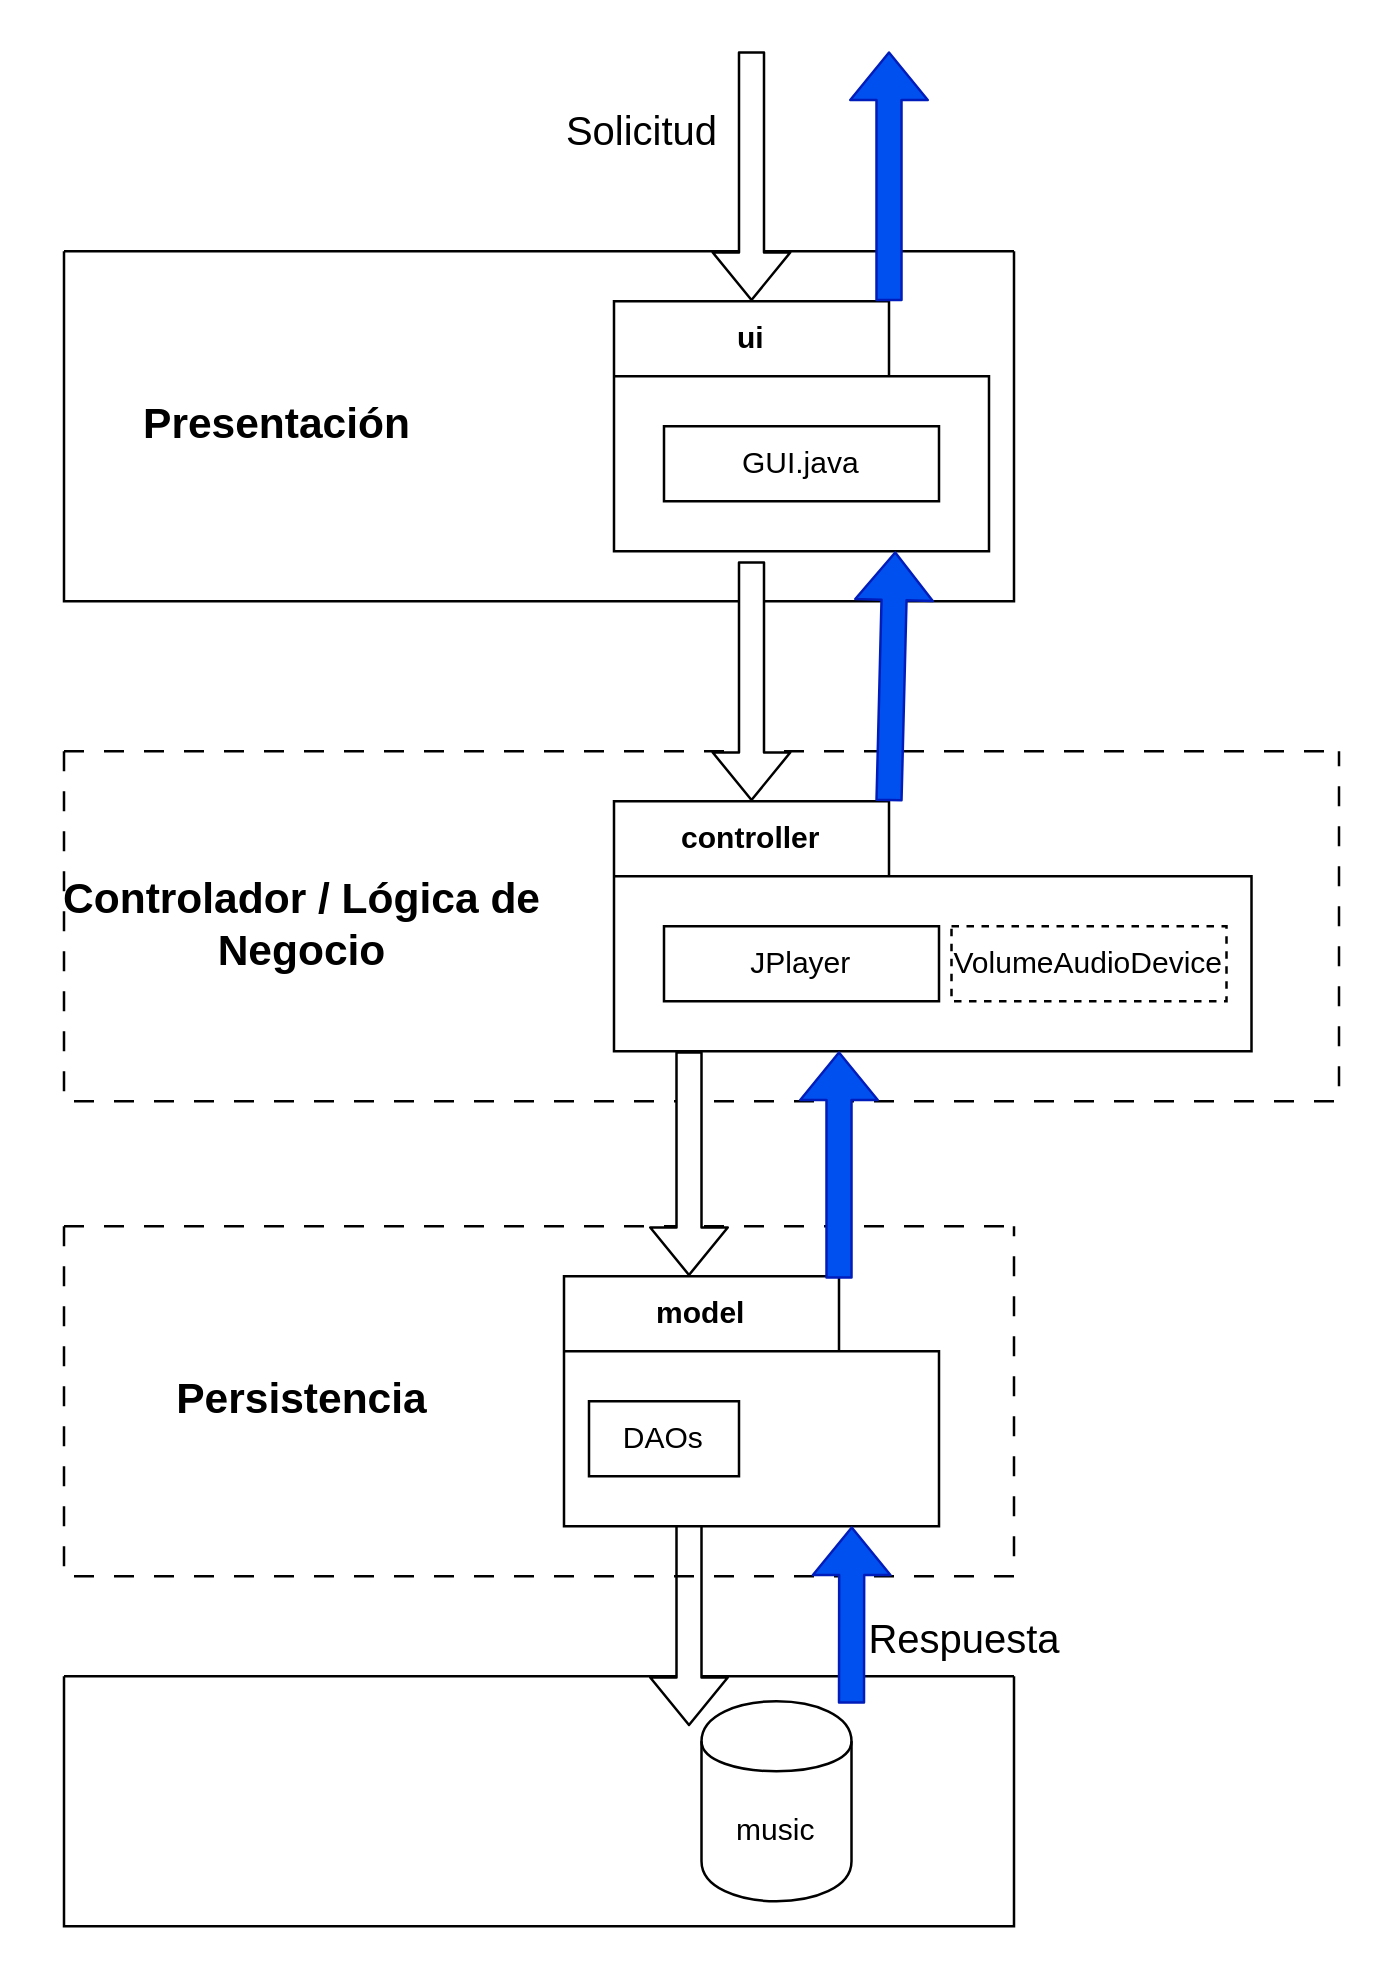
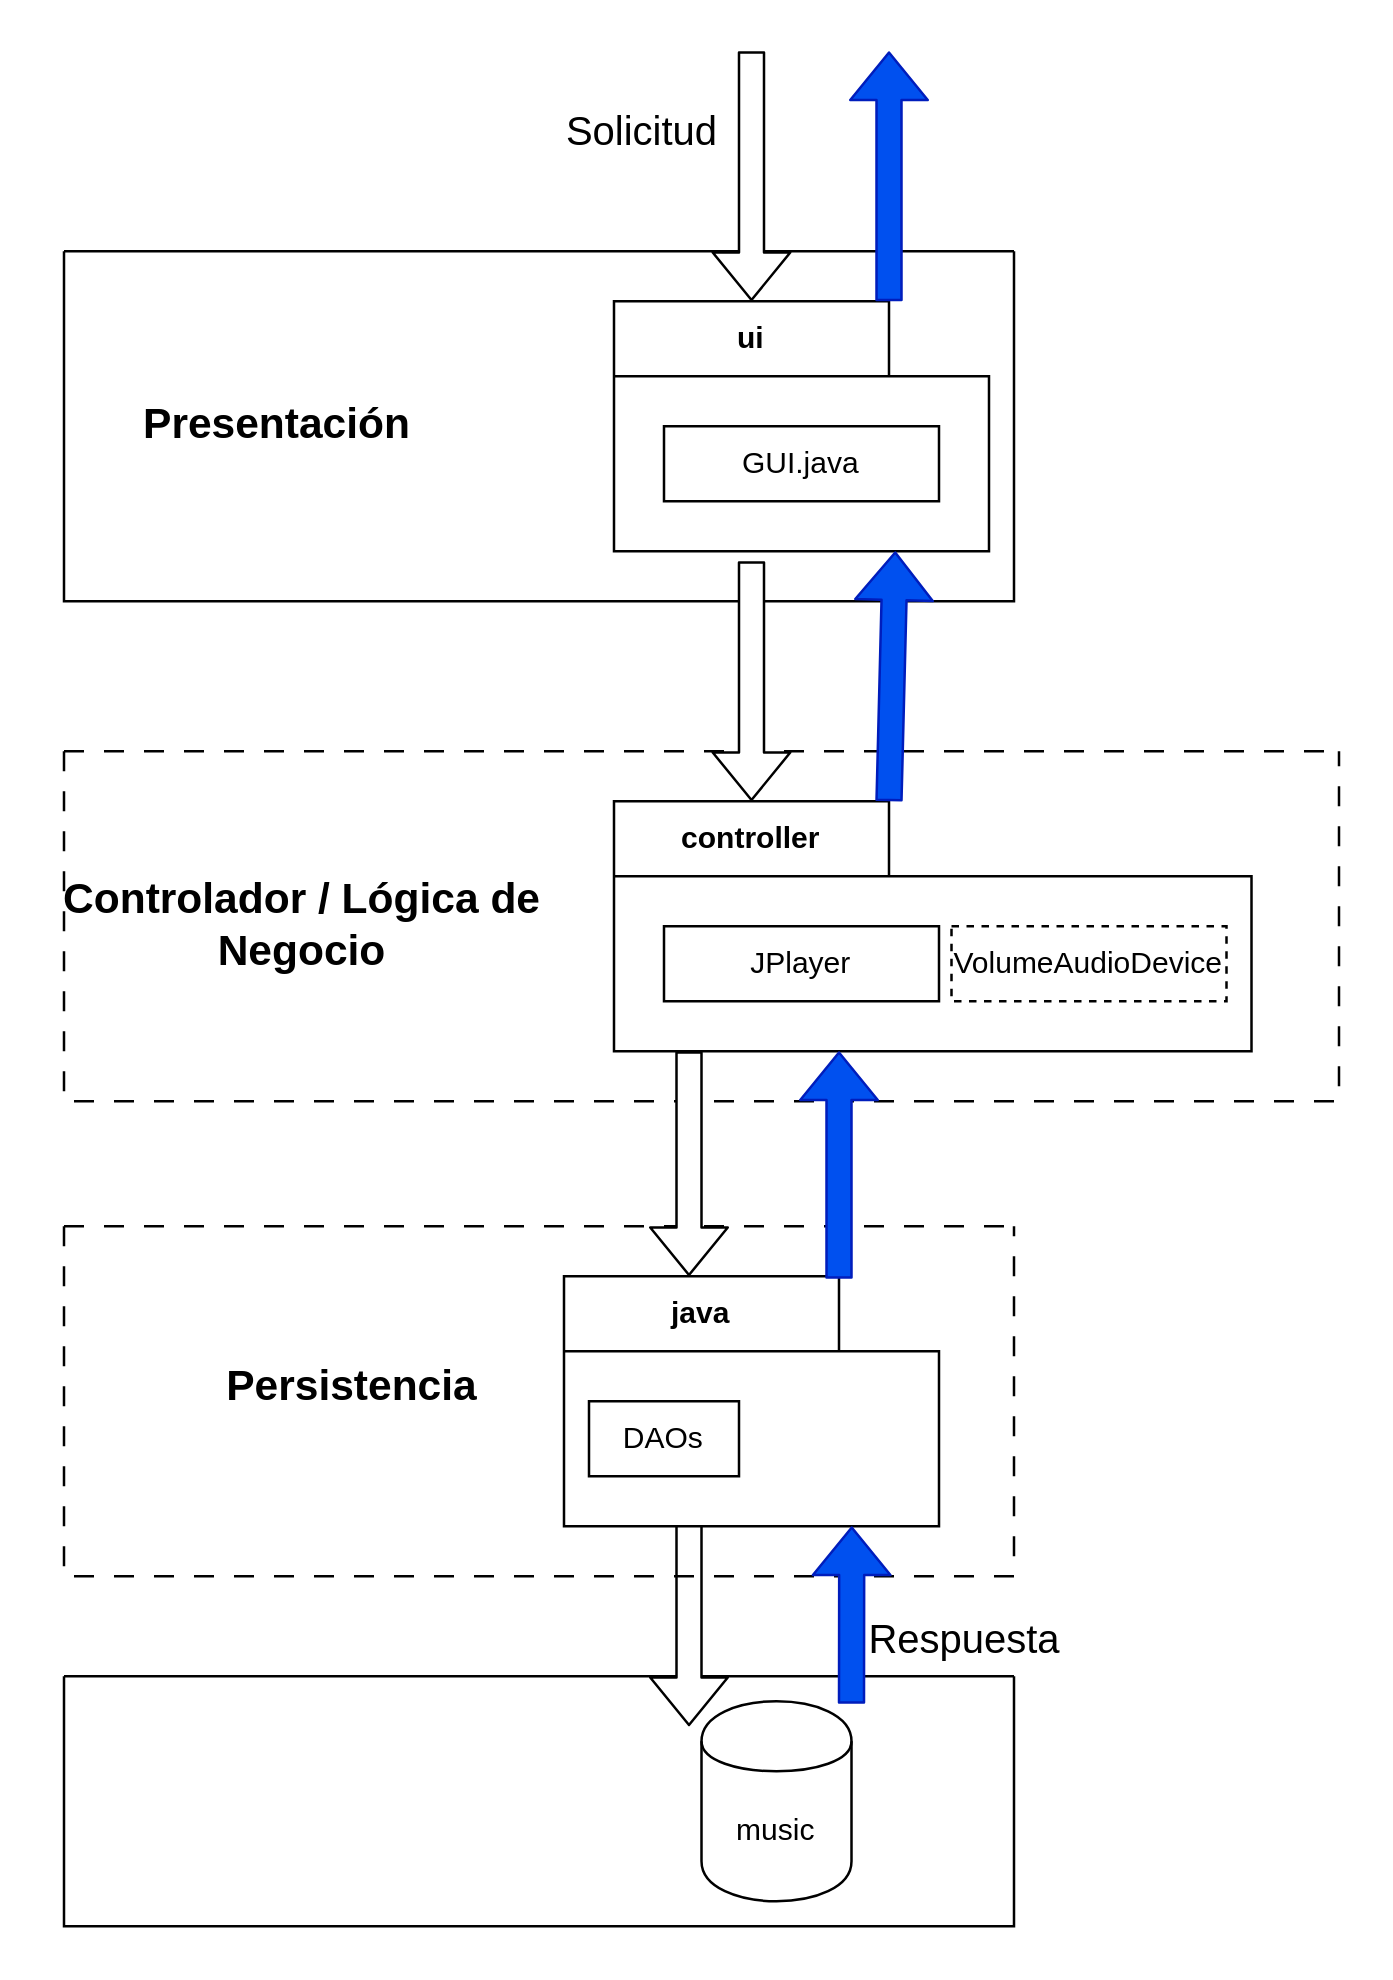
node "model": label "model" -> "java"
node "Persistencia": moved (301, 1401) -> (351, 1389)
